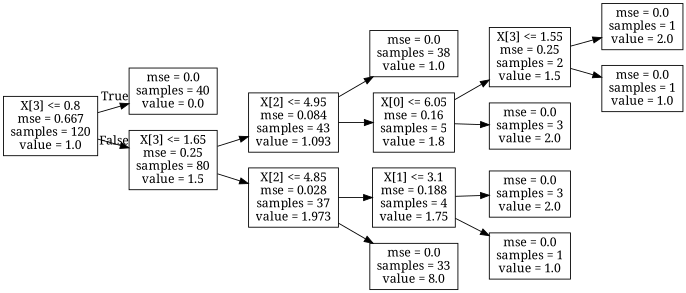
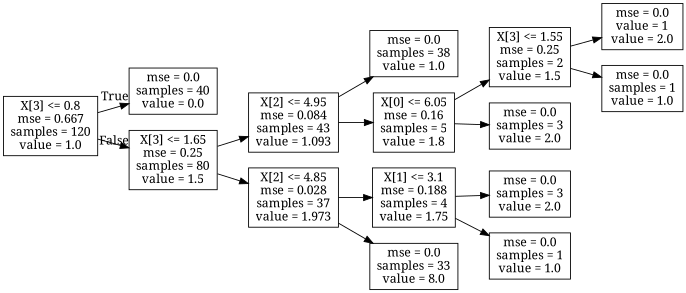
node "mse = 0.0 samples = 1 value = 2.0": label "mse = 0.0 samples = 1 value = 2.0" -> "mse = 0.0 value = 1 value = 2.0"
